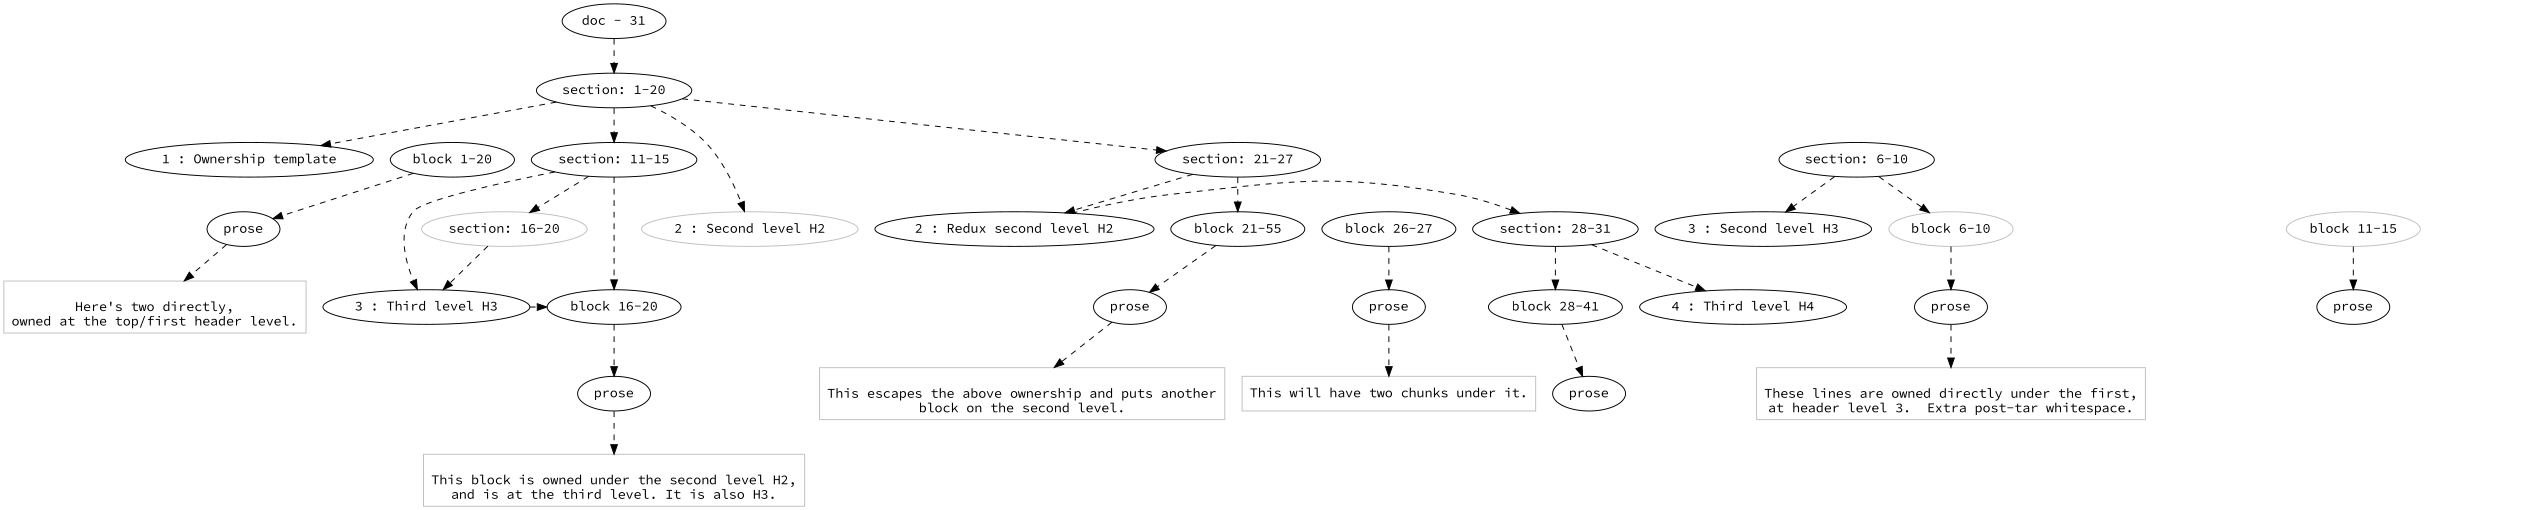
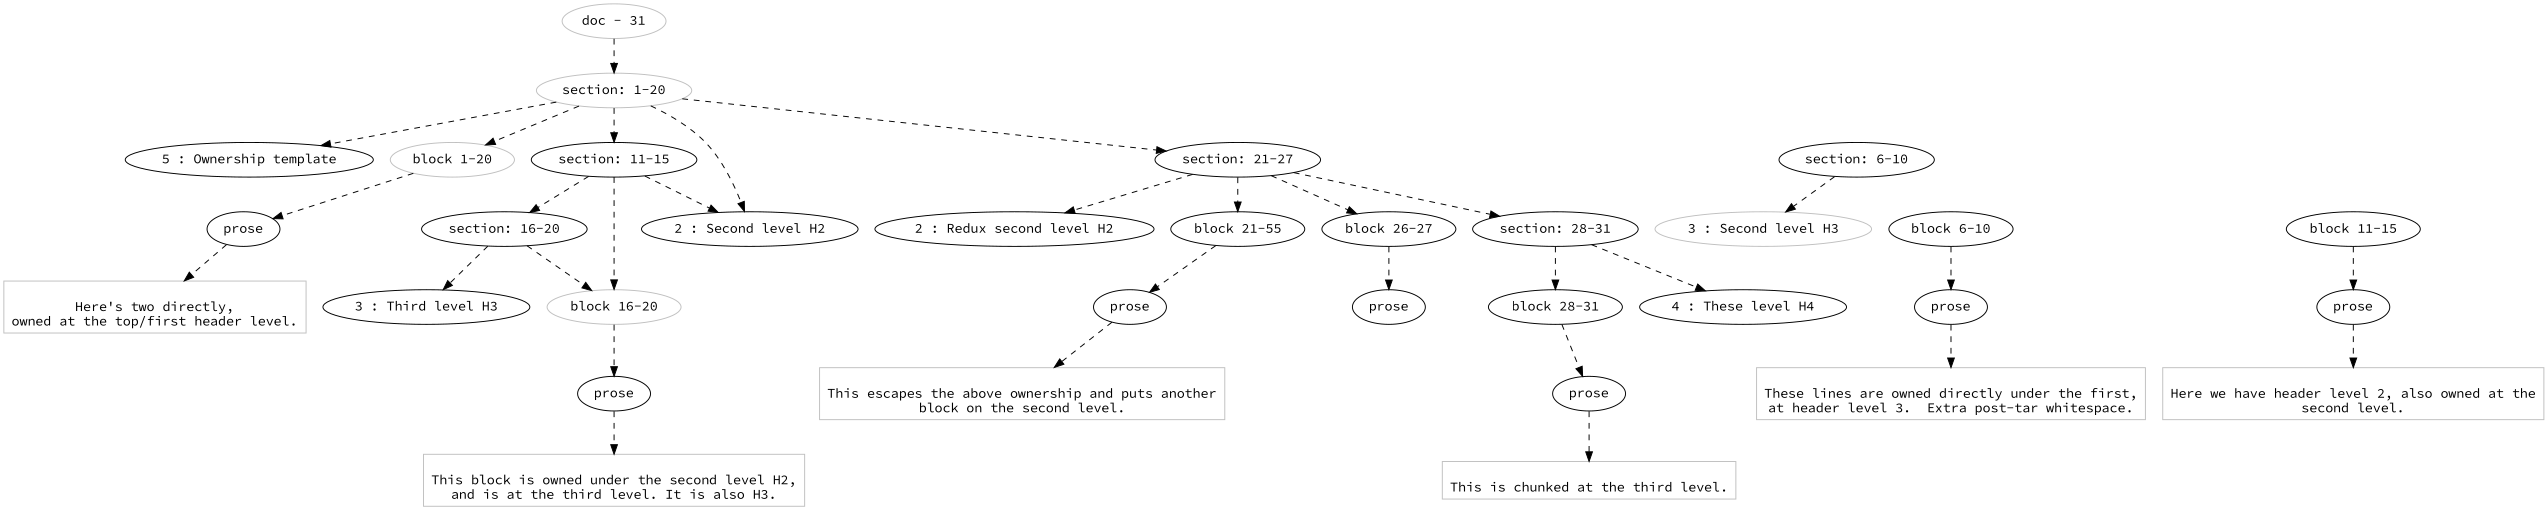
node "doc - 31": color black -> Gray
node "section: 1-20": color black -> Gray
edge "section: 1-20" -> "block 1-20": added
node "1 : Ownership template": label "1 : Ownership template" -> "5 : Ownership template"
node "block 1-20": color black -> Gray
edge "2 : Redux second level H2" -> "section: 28-31": now "section: 21-27" -> "section: 28-31"
edge "section: 6-10" -> "block 6-10": removed
edge "section: 21-27" -> "block 26-27": added
edge "section: 11-15" -> "3 : Third level H3": now "section: 11-15" -> "2 : Second level H2"
node "section: 16-20": color Gray -> black
node "2 : Second level H2": color Gray -> black
node "3 : Second level H3": color black -> Gray
node "block 6-10": color Gray -> black
node "block 11-15": color Gray -> black
edge "3 : Third level H3" -> "block 16-20": now "section: 16-20" -> "block 16-20"
node "block 16-20": color black -> Gray
node "block 28-41": label "block 28-41" -> "block 28-31"
node "4 : Third level H4": label "4 : Third level H4" -> "4 : These level H4"
node "This will have two chunks under it.": removed
node "Here we have header level 2, also owned at the second level.": added
node "This is chunked at the third level.": added
